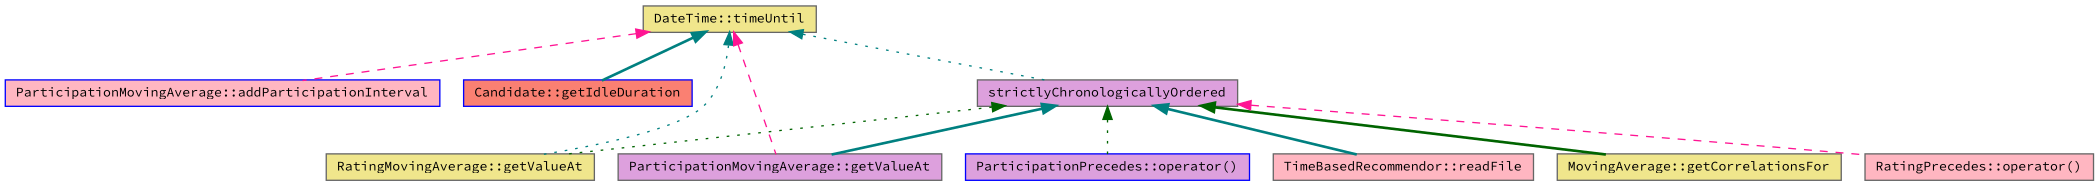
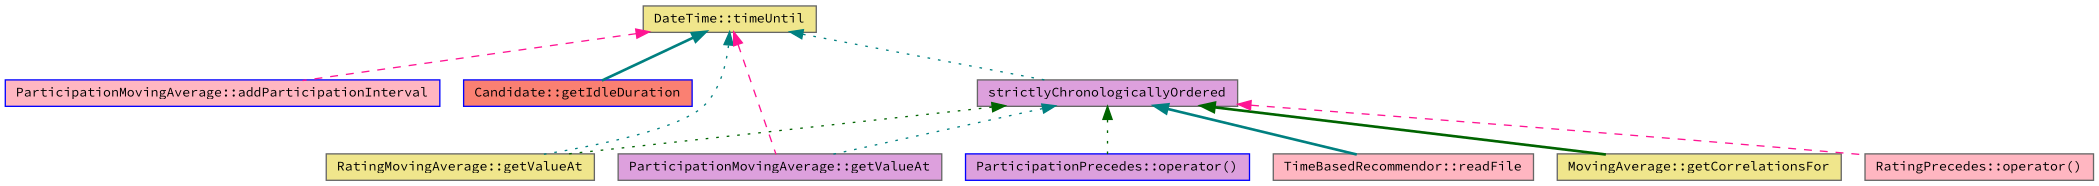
edge "ParticipationMovingAverage::getValueAt" -> "strictlyChronologicallyOrdered": style bold -> dotted
